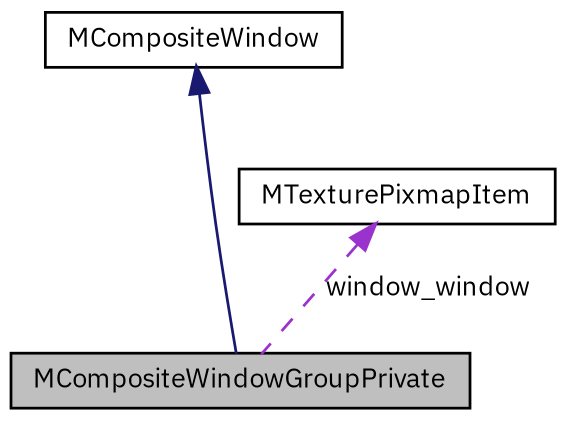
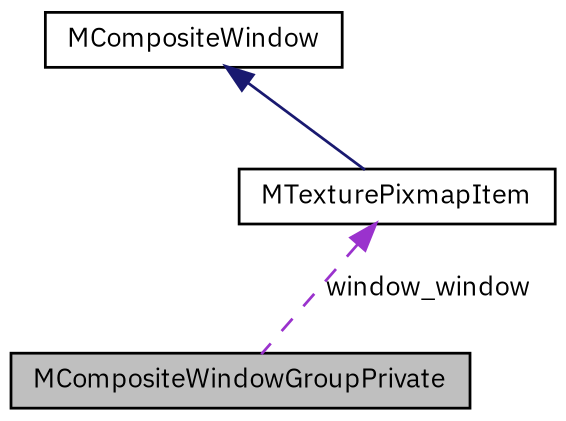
edge "MCompositeWindowGroupPrivate" -> "MCompositeWindow": now "MTexturePixmapItem" -> "MCompositeWindow"
